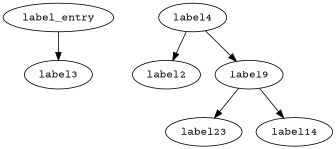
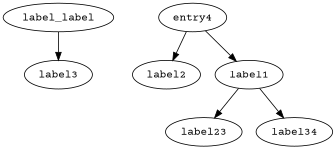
node "label_entry": label "label_entry" -> "label_label"
node "label4": label "label4" -> "entry4"
node "label9": label "label9" -> "label1"
node "label14": label "label14" -> "label34"
